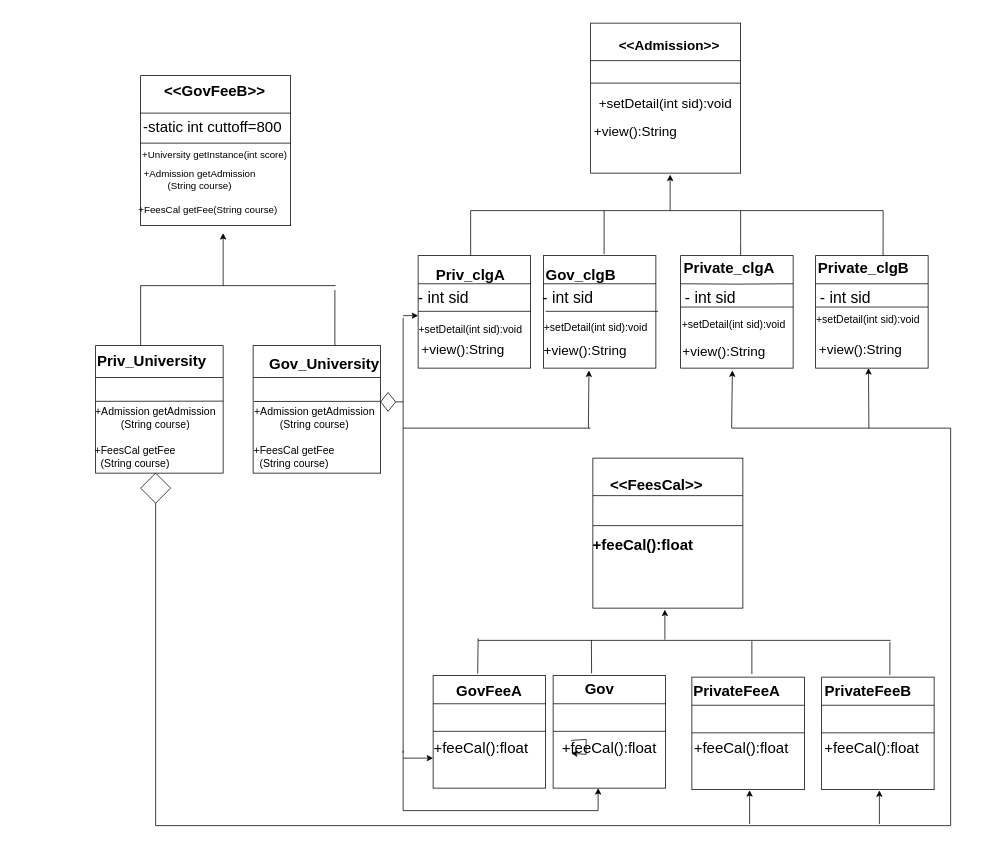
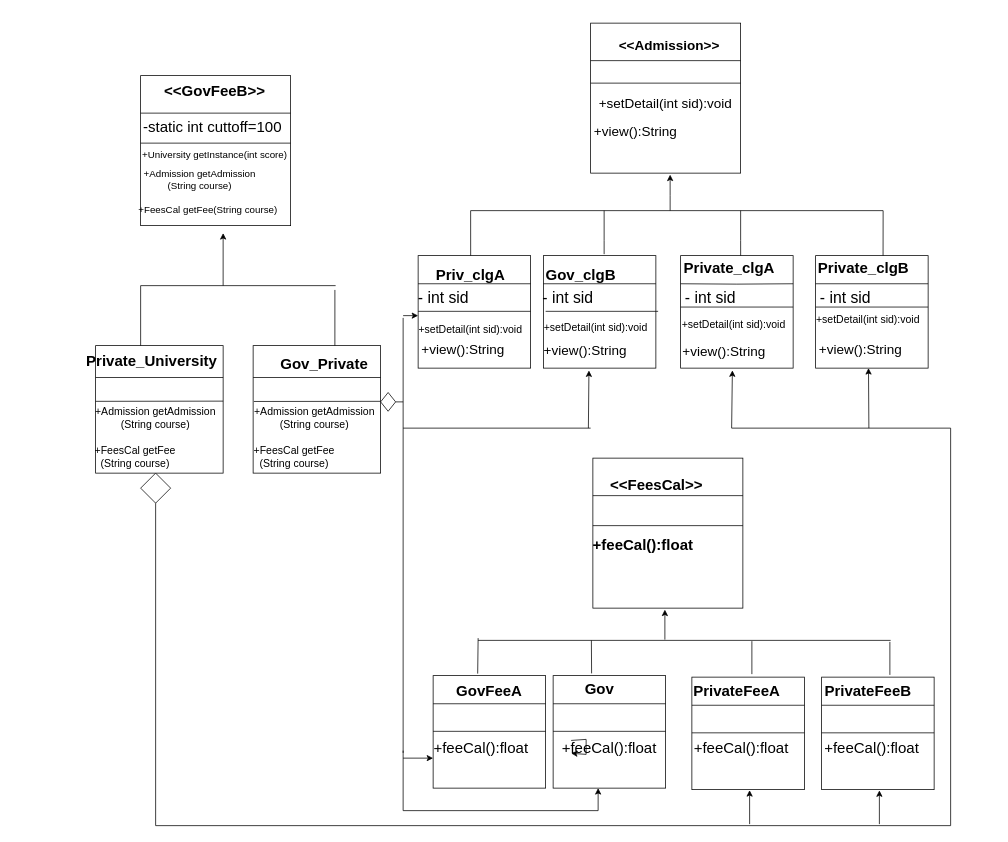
node "-static int cuttoff=800": label "-static int cuttoff=800" -> "-static int cuttoff=100"
node "Priv_University": label "Priv_University" -> "Private_University"
node "Gov_University": label "Gov_University" -> "Gov_Private"
